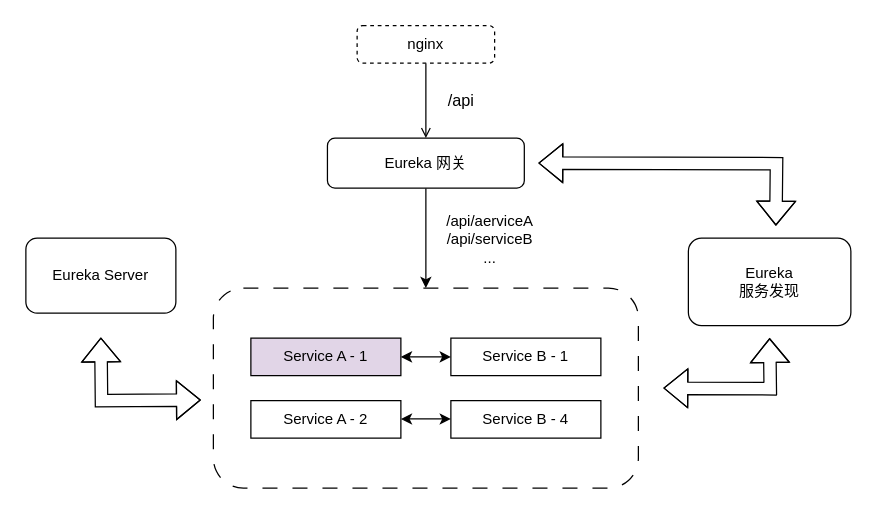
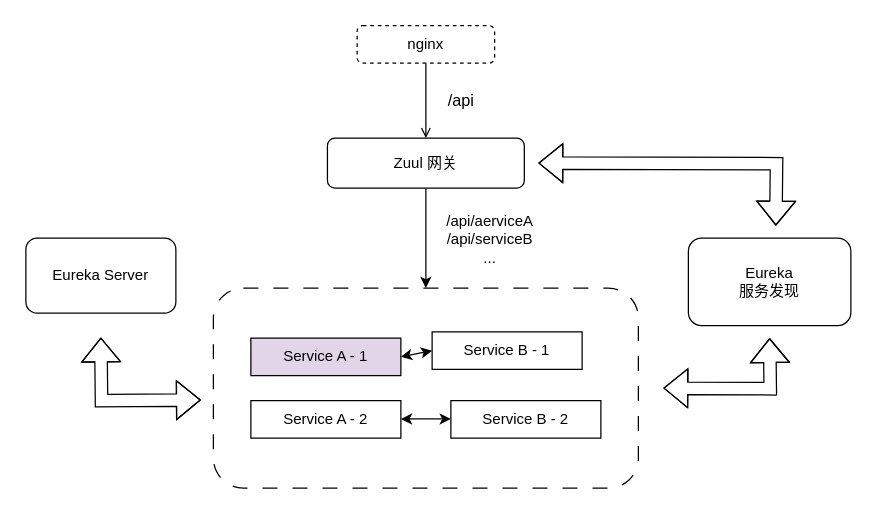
node "Eureka 网关": label "Eureka 网关" -> "Zuul 网关"
node "Service B - 1": moved (526, 357) -> (507, 351)
node "Service B - 4": label "Service B - 4" -> "Service B - 2"
